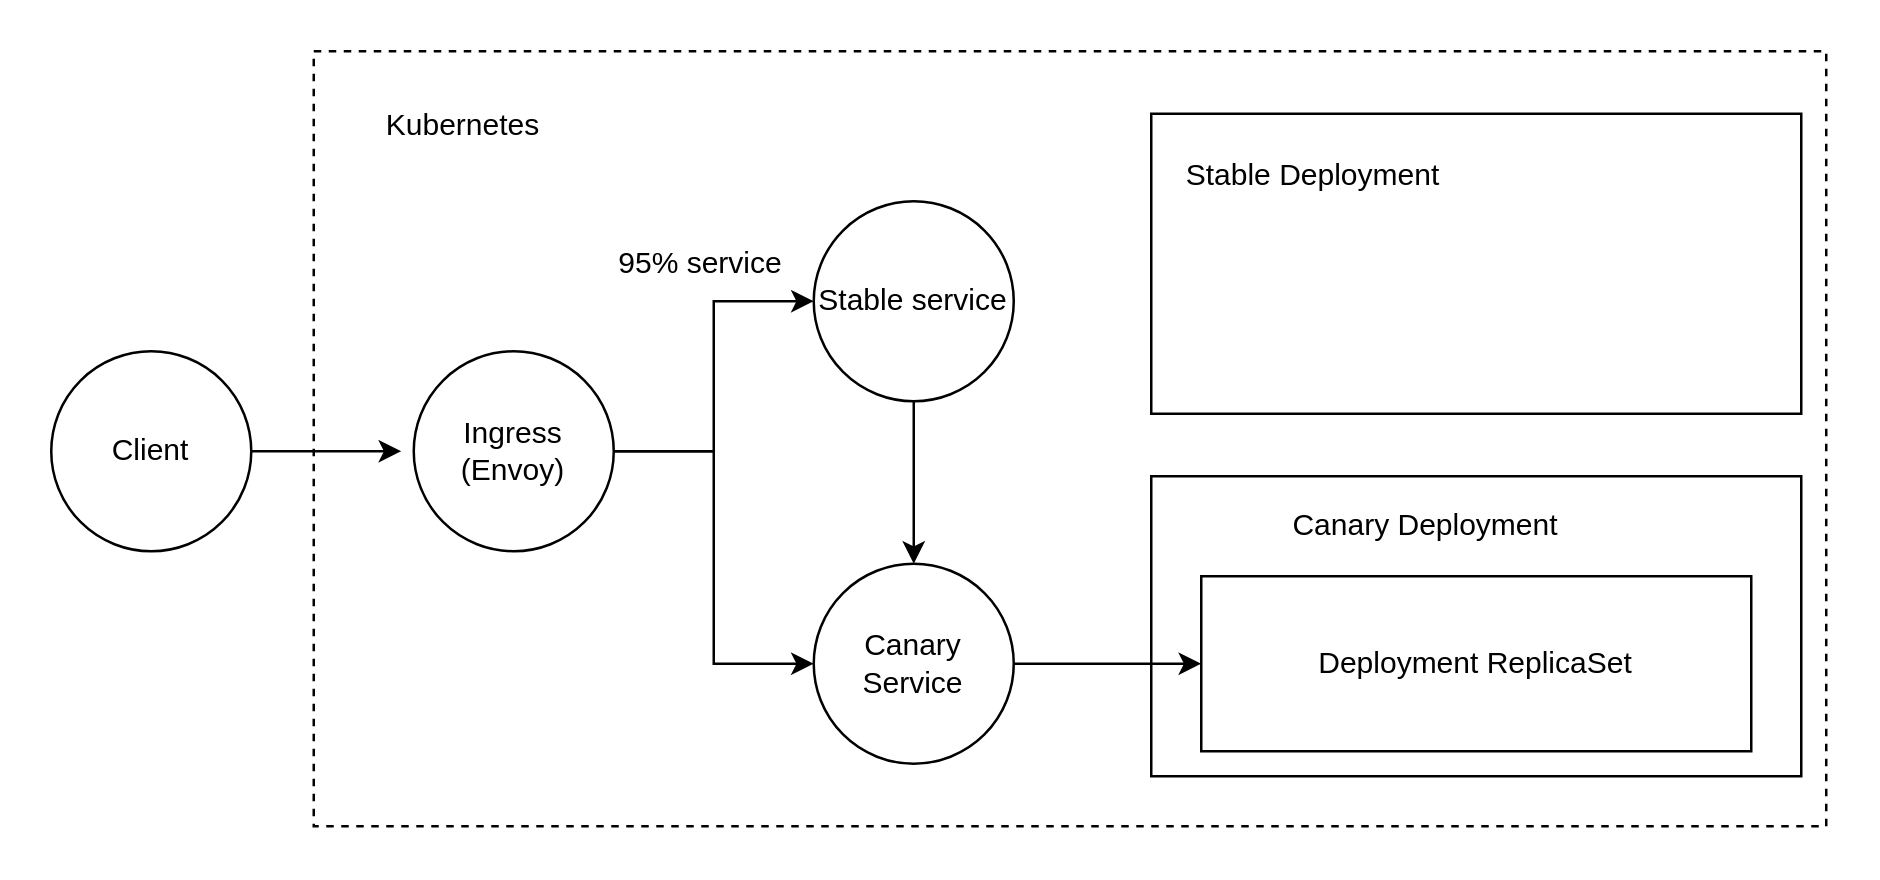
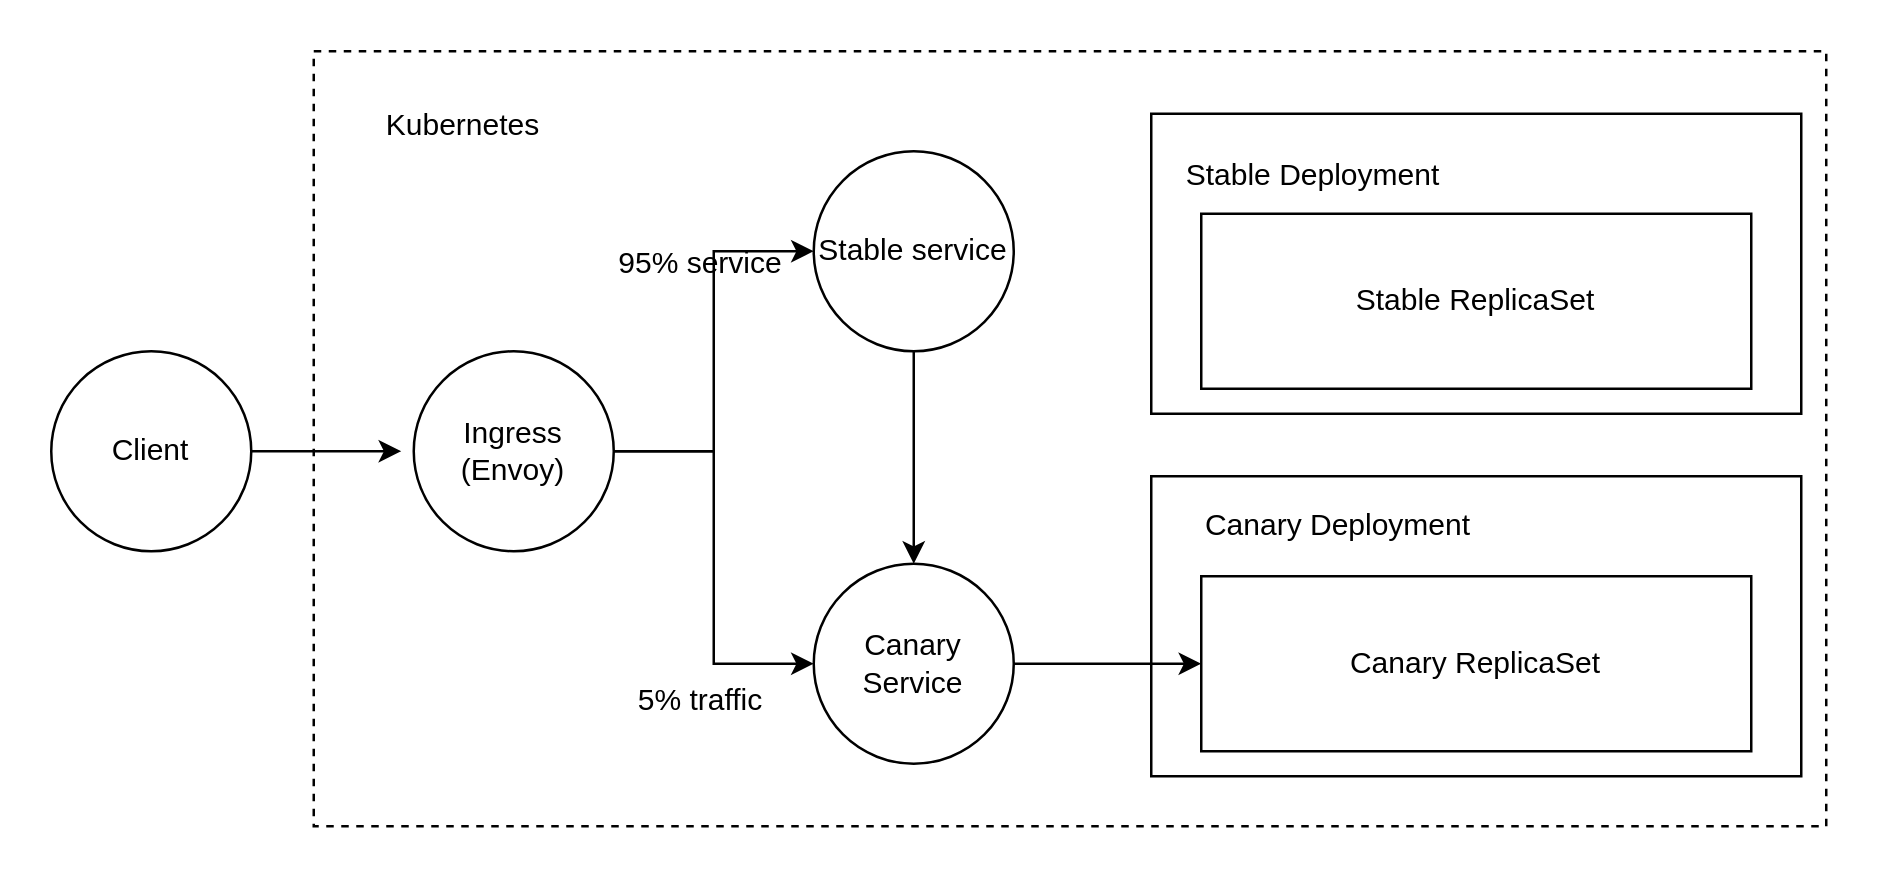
node "Stable service": moved (914, 301) -> (914, 251)
node "Stable ReplicaSet": added
node "Canary Deployment": moved (1426, 526) -> (1339, 526)
node "Deployment ReplicaSet": label "Deployment ReplicaSet" -> "Canary ReplicaSet"
node "5% traffic": added
